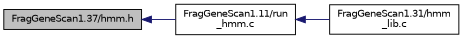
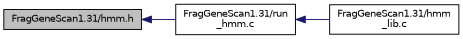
node "FragGeneScan1.37/hmm.h": label "FragGeneScan1.37/hmm.h" -> "FragGeneScan1.31/hmm.h"
node "FragGeneScan1.11/run _hmm.c": label "FragGeneScan1.11/run _hmm.c" -> "FragGeneScan1.31/run _hmm.c"
